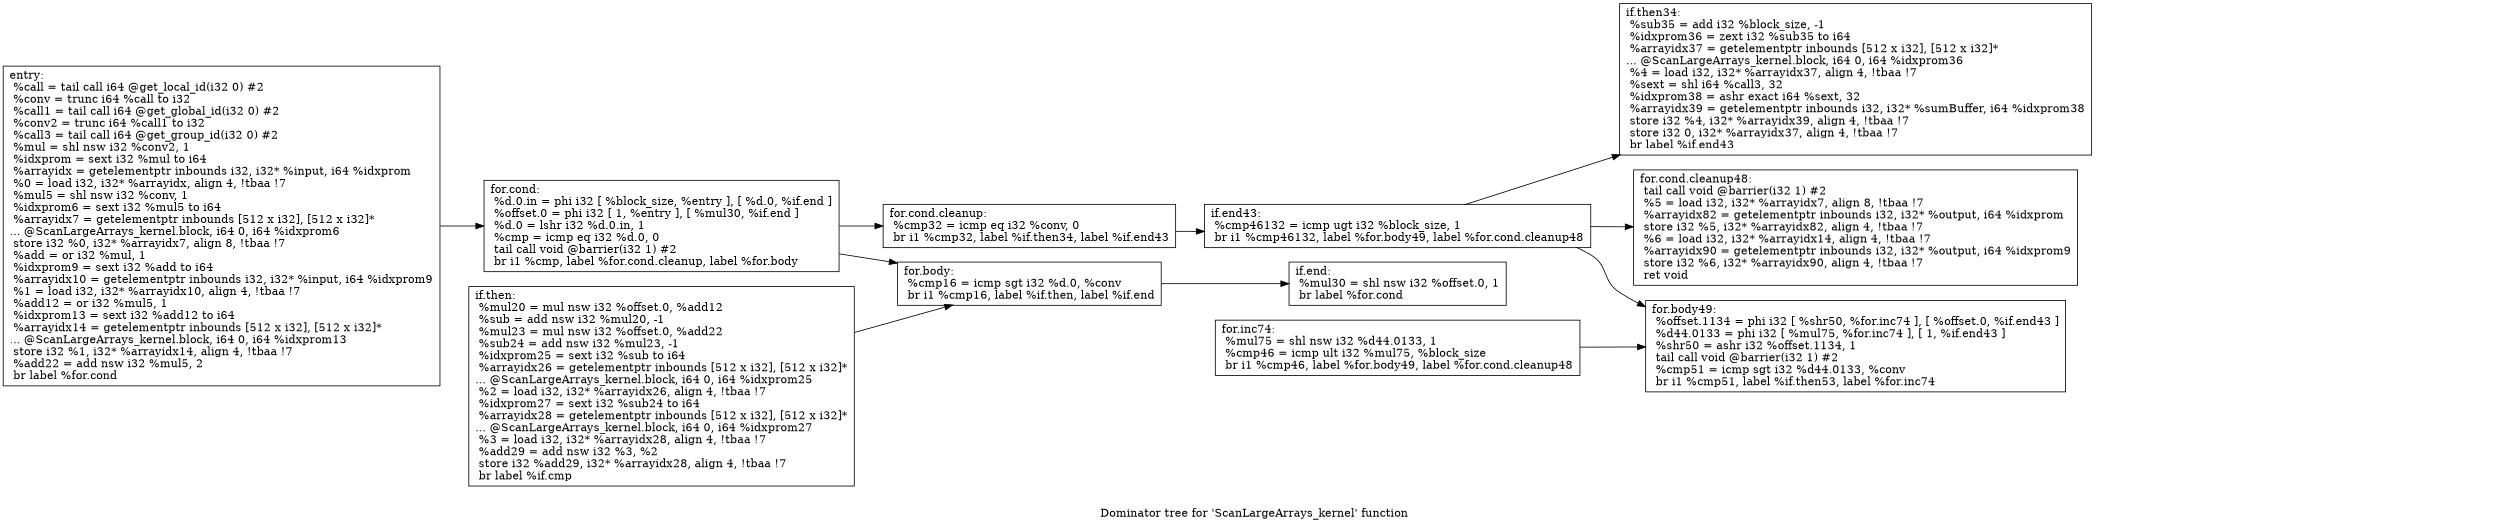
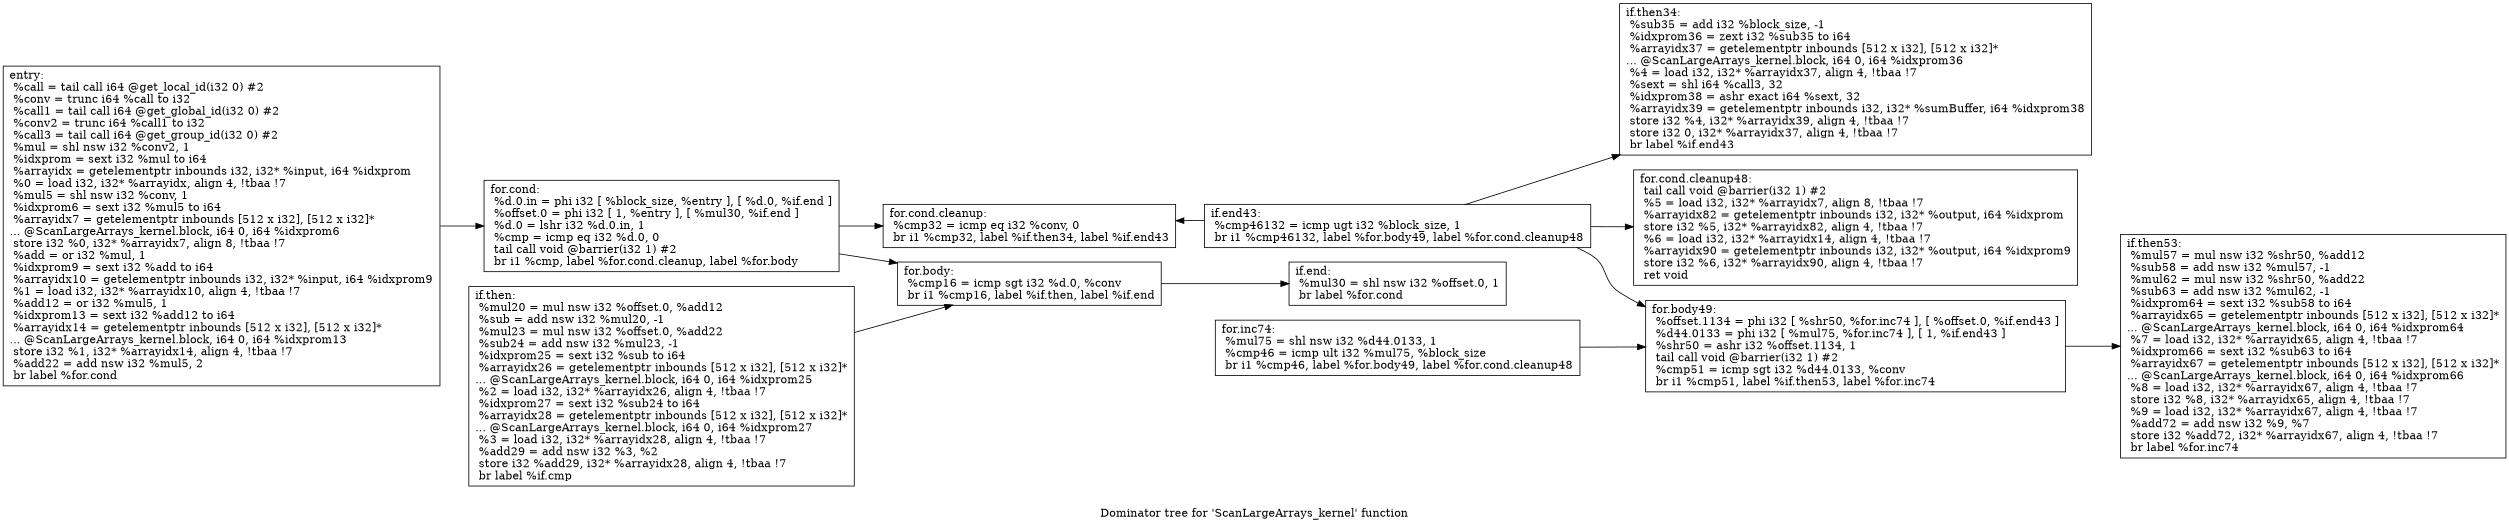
edge "for.cond.cleanup:" -> "if.end43:": reversed
node "if.then53:": added
